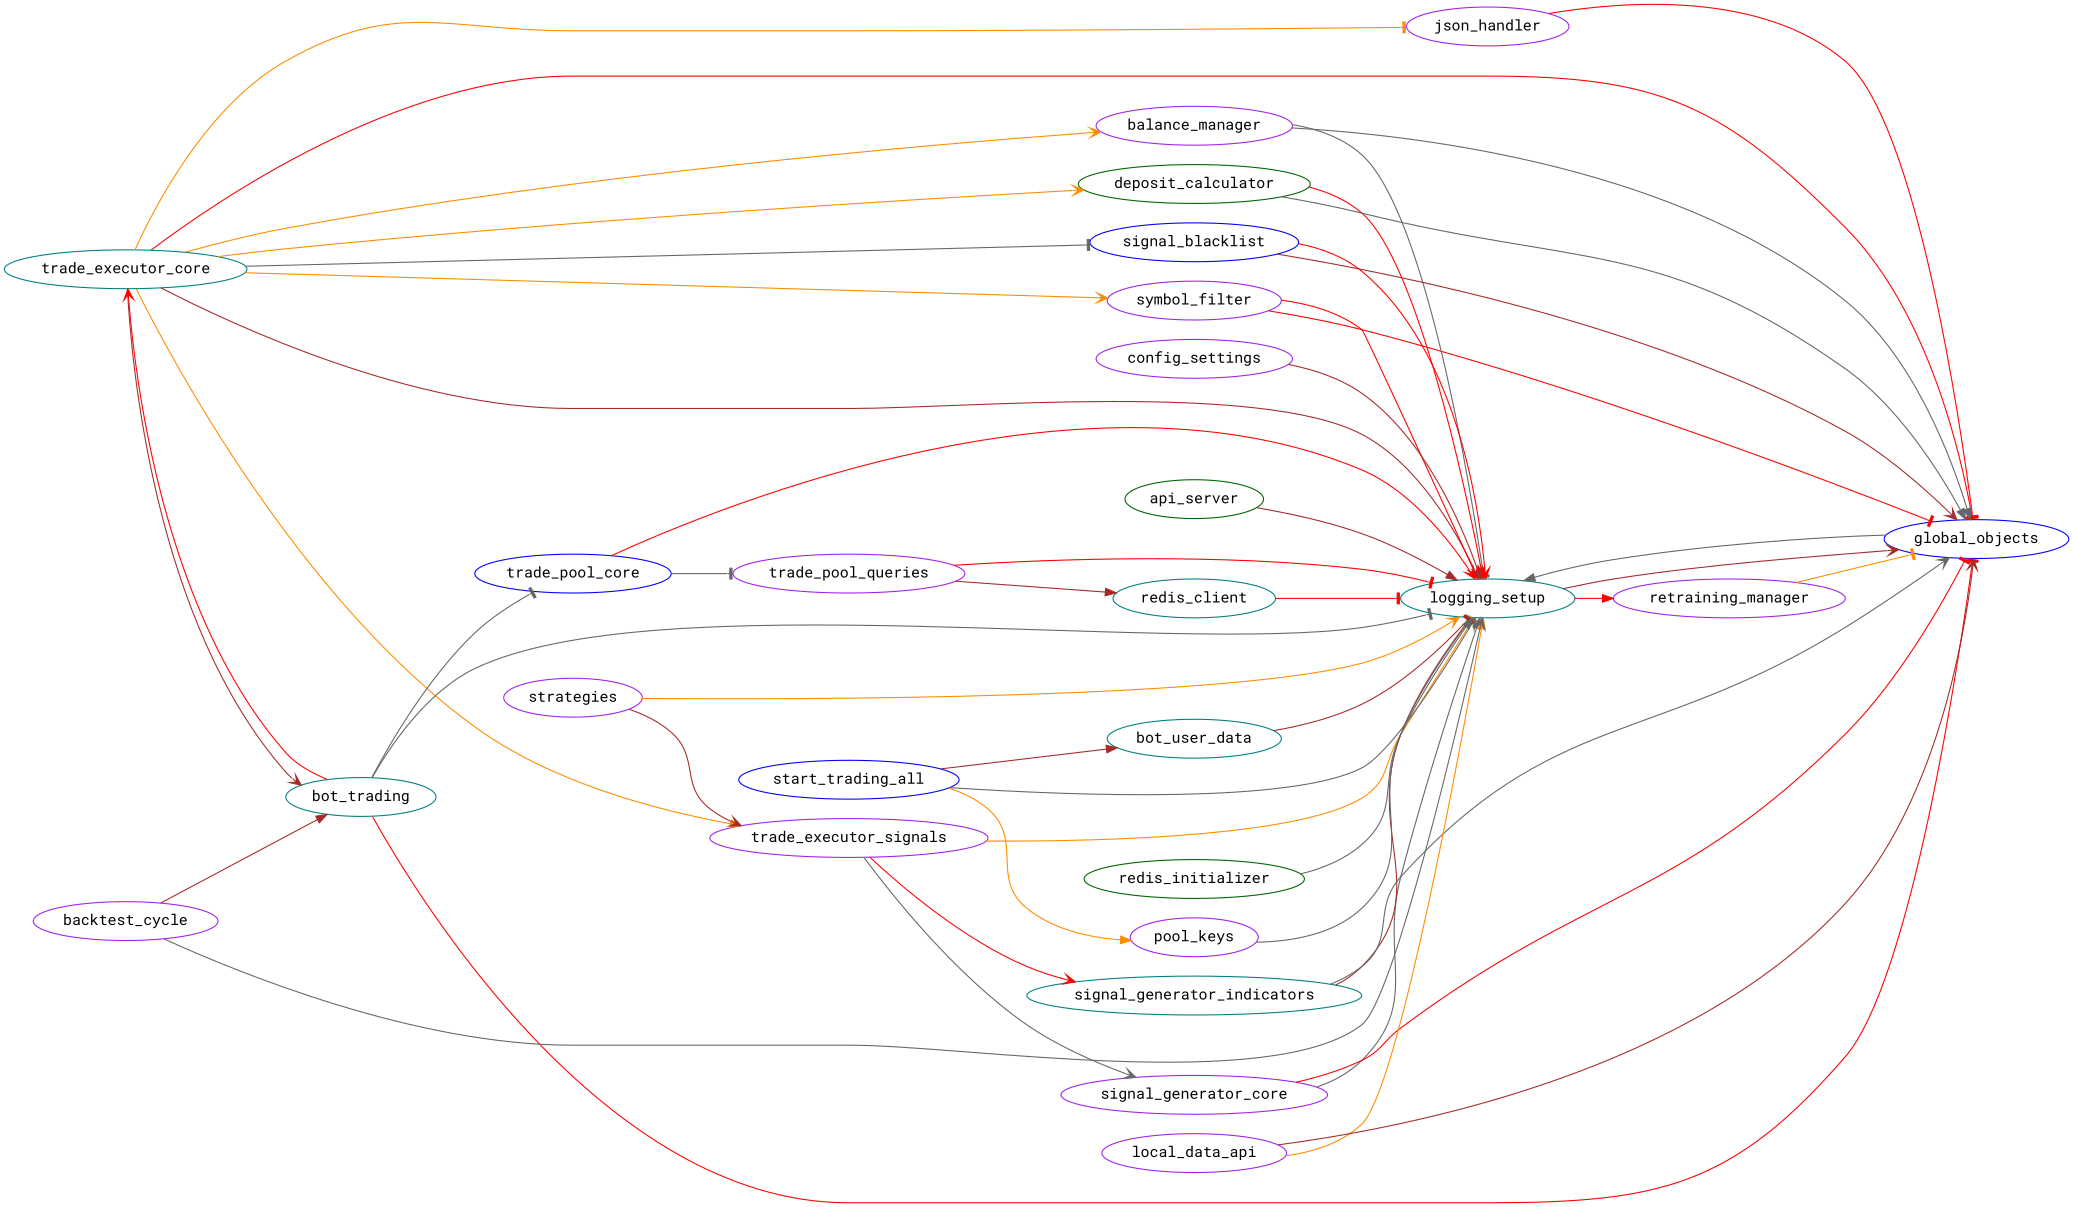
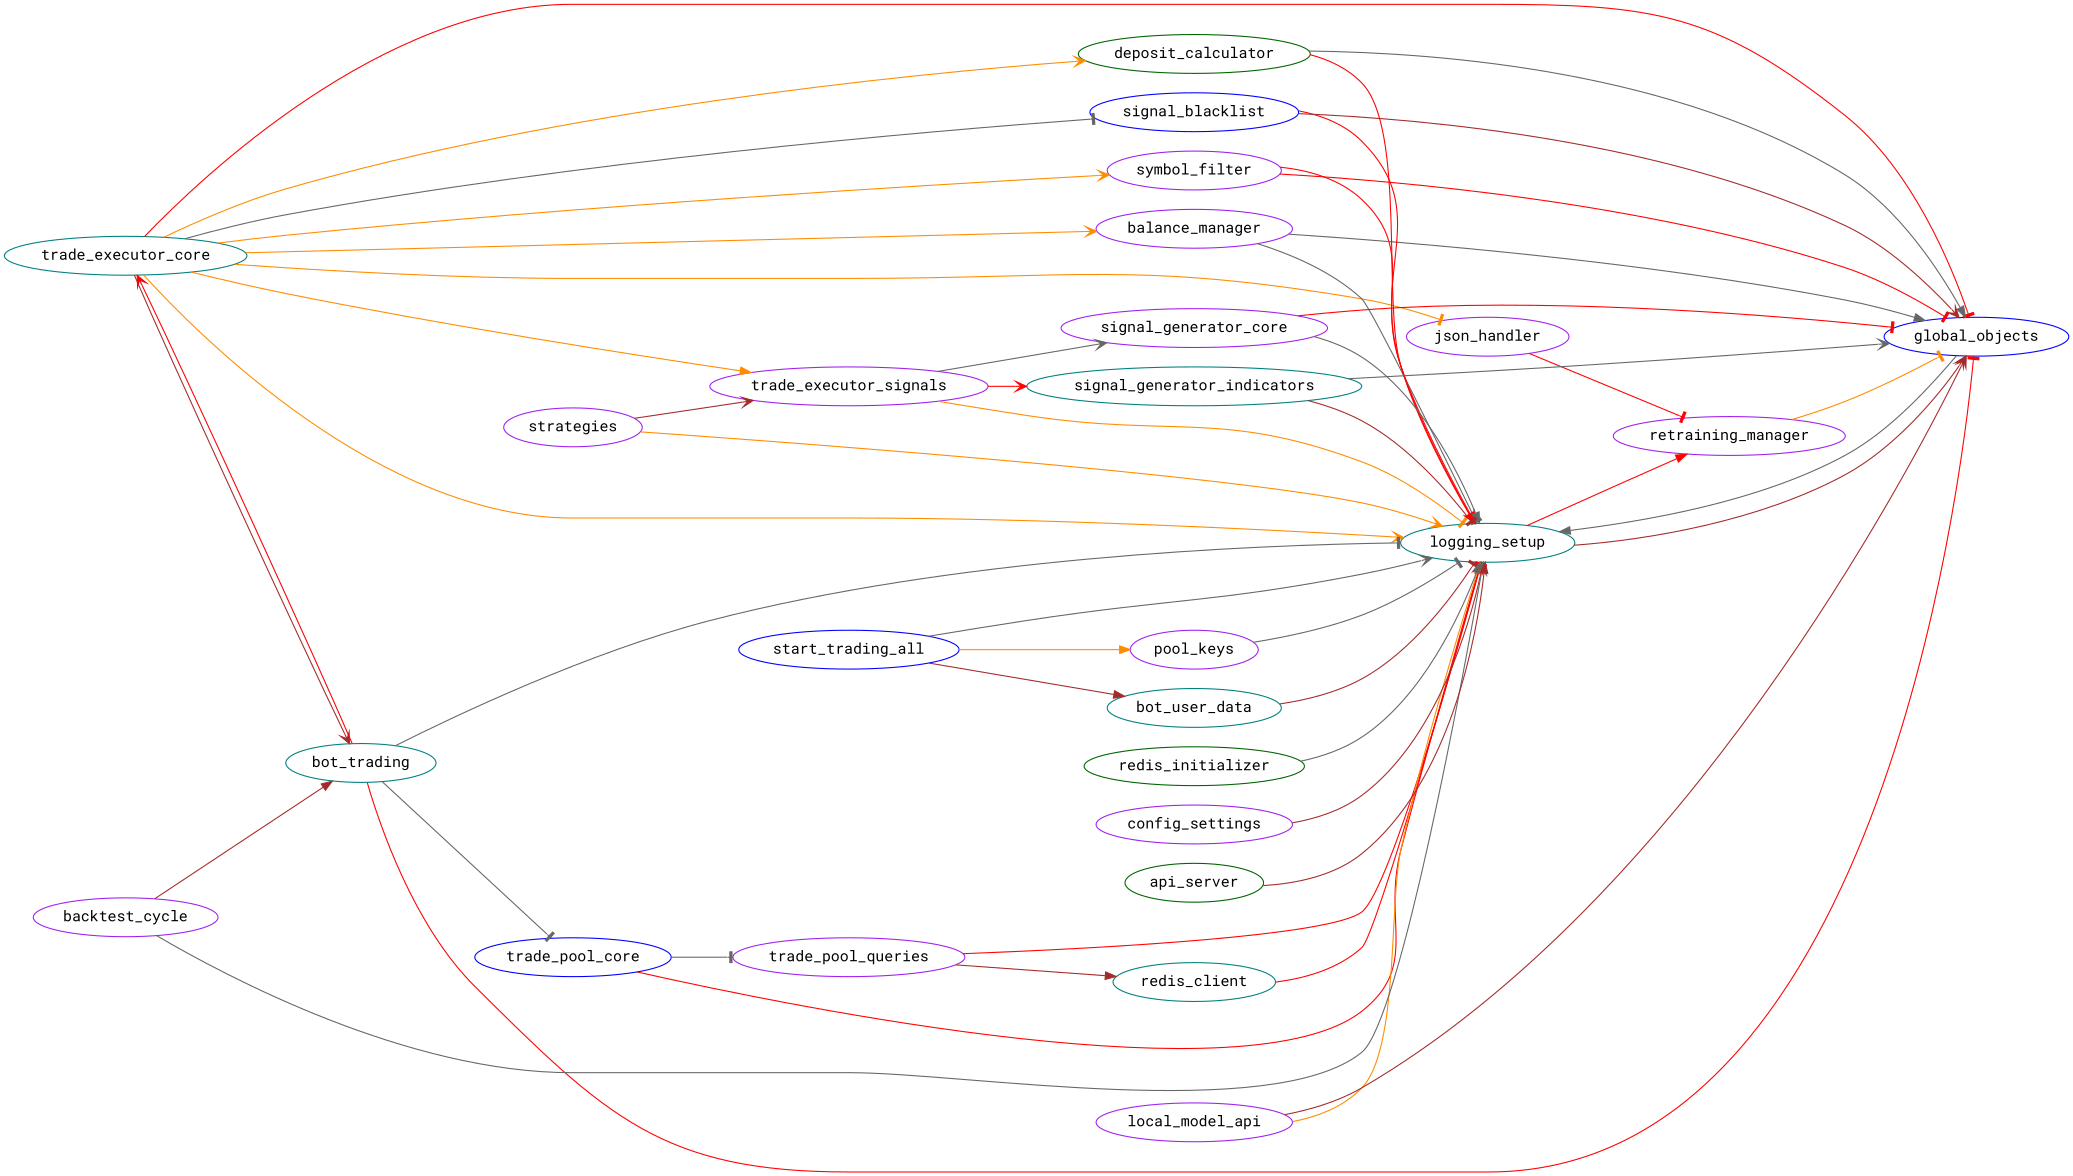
edge "json_handler" -> "global_objects": now "json_handler" -> "retraining_manager"
edge "trade_executor_core" -> "logging_setup": color brown -> darkorange
node "local_data_api": label "local_data_api" -> "local_model_api"
